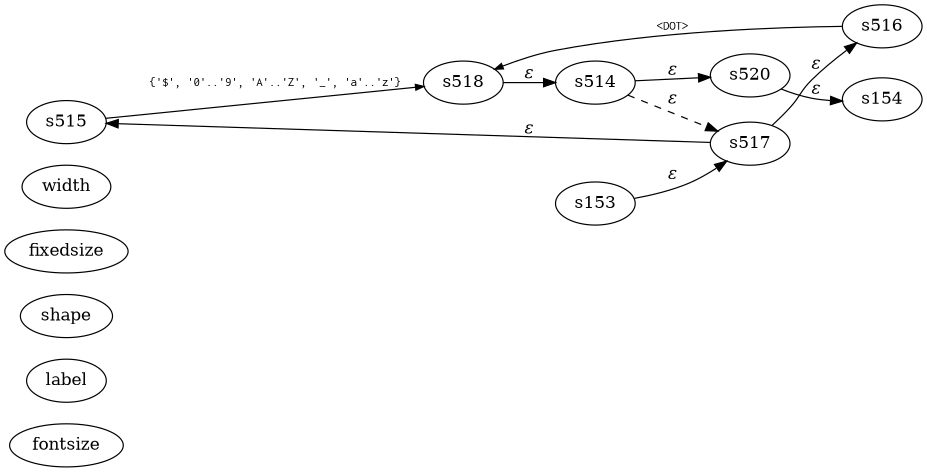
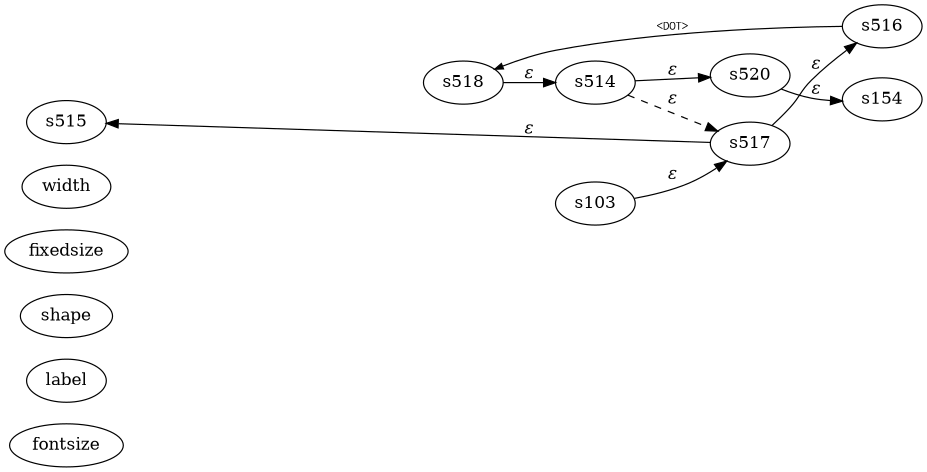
edge "s515" -> "s518": removed, label "{'$', '0'..'9', 'A'..'Z', '_', 'a'..'z'}"
node "s153": label "s153" -> "s103"
